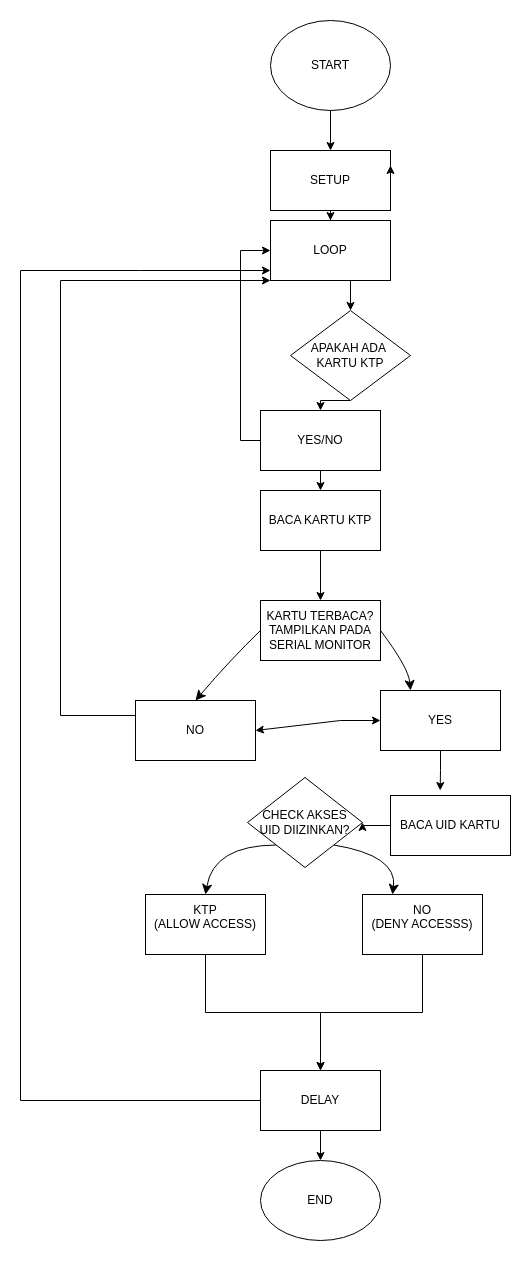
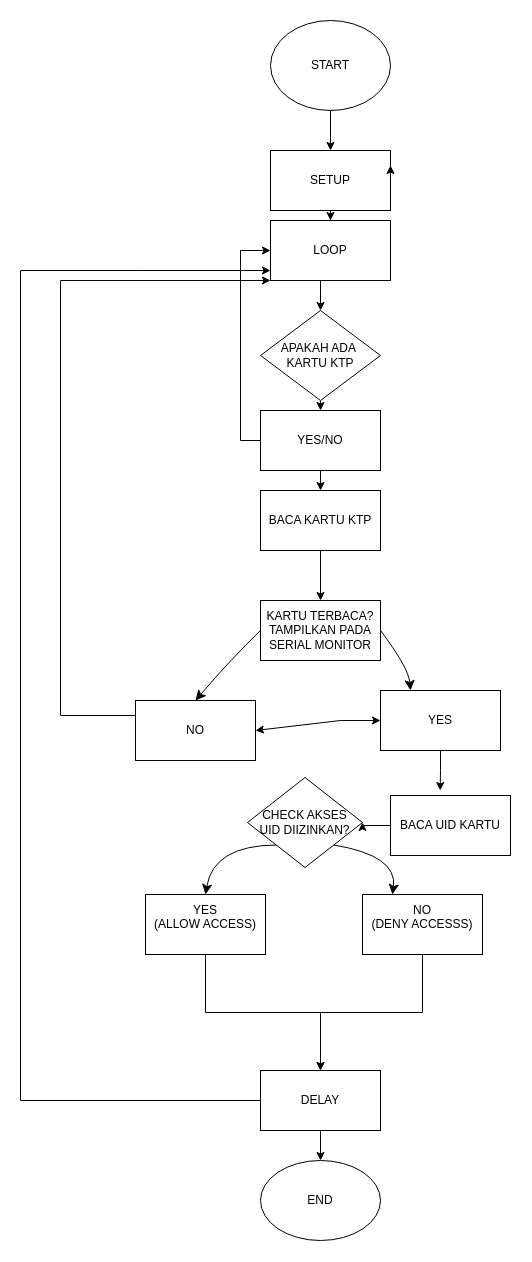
node "APAKAH ADA KARTU KTP": moved (351, 356) -> (321, 356)
node "KTP (ALLOW ACCESS)": label "KTP (ALLOW ACCESS)" -> "YES (ALLOW ACCESS)"
